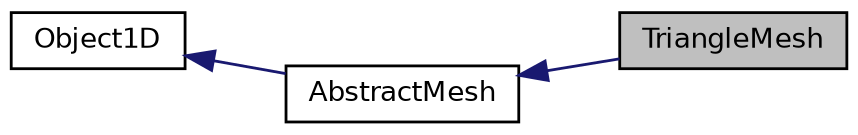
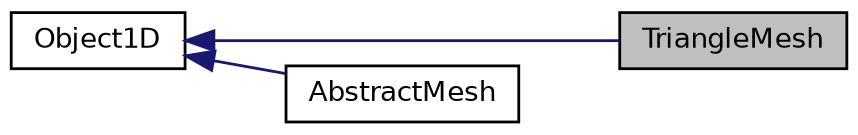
edge "TriangleMesh" -> "AbstractMesh": now "TriangleMesh" -> "Object1D"
